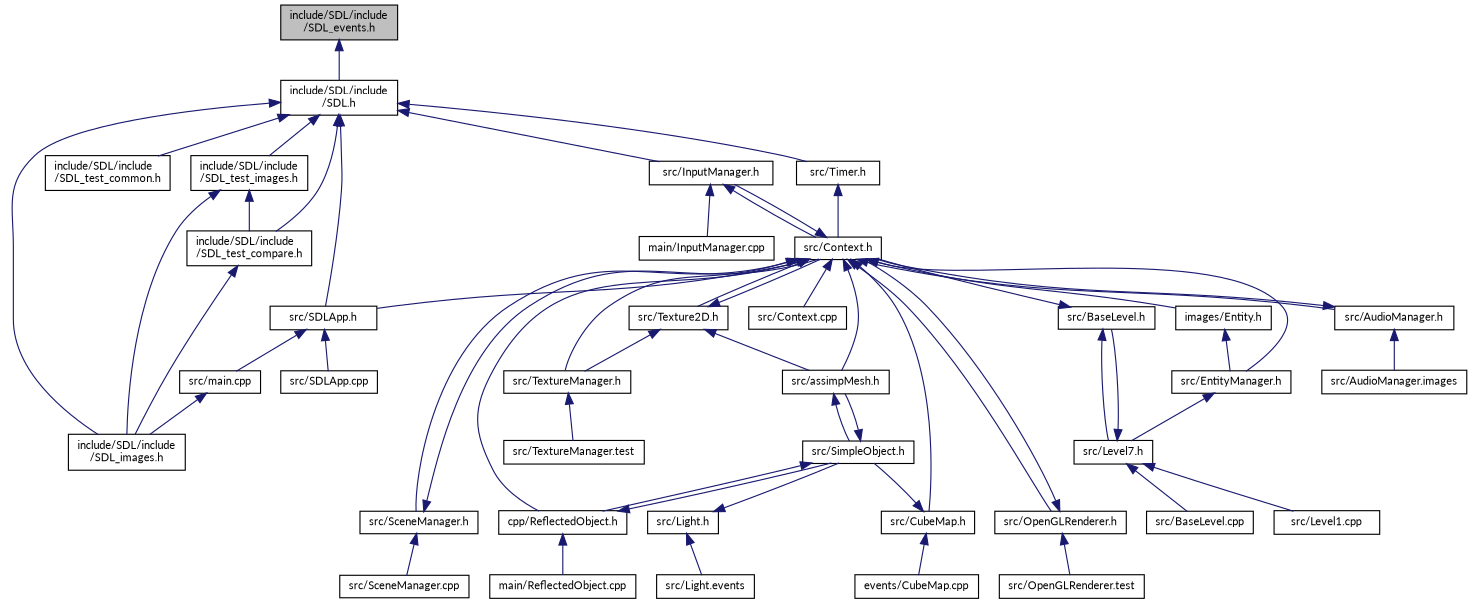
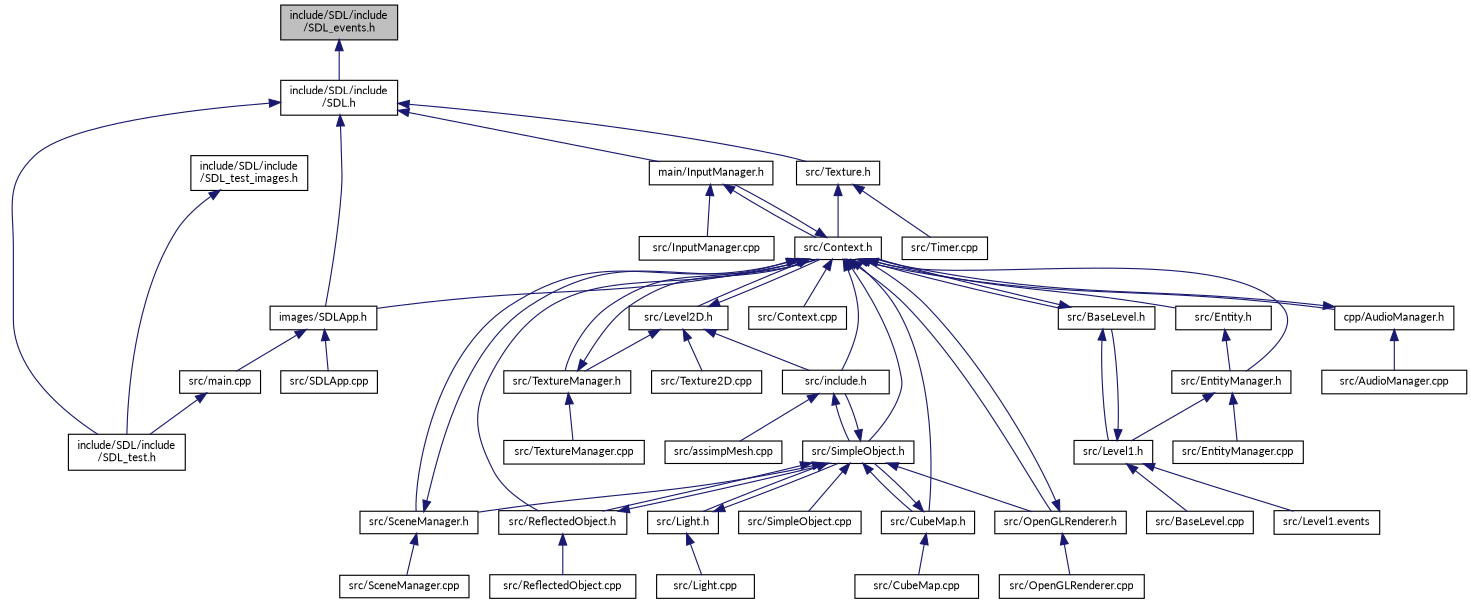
edge "include/SDL/include /SDL_test_images.h" -> "include/SDL/include /SDL.h": removed
node "include/SDL/include /SDL_test_common.h": removed
node "src/InputManager.h": label "src/InputManager.h" -> "main/InputManager.h"
node "src/Timer.h": label "src/Timer.h" -> "src/Texture.h"
node "include/SDL/include /SDL_test_compare.h": removed
node "main/InputManager.cpp": label "main/InputManager.cpp" -> "src/InputManager.cpp"
node "src/Timer.cpp": added
edge "src/BaseLevel.h" -> "src/Context.h": added
edge "src/Context.h" -> "src/TextureManager.h": added
node "src/SDLApp.h": label "src/SDLApp.h" -> "images/SDLApp.h"
node "src/Texture2D.h": label "src/Texture2D.h" -> "src/Level2D.h"
node "images/Entity.h": label "images/Entity.h" -> "src/Entity.h"
node "src/AudioManager.h": label "src/AudioManager.h" -> "cpp/AudioManager.h"
edge "src/SimpleObject.h" -> "src/Context.h": added
node "src/Texture2D.cpp": added
node "src/assimpMesh.h": label "src/assimpMesh.h" -> "src/include.h"
node "src/AudioManager.images": label "src/AudioManager.images" -> "src/AudioManager.cpp"
node "include/SDL/include /SDL_images.h": label "include/SDL/include /SDL_images.h" -> "include/SDL/include /SDL_test.h"
node "src/TextureManager.test": label "src/TextureManager.test" -> "src/TextureManager.cpp"
node "src/assimpMesh.cpp": added
node "src/Level7.h": label "src/Level7.h" -> "src/Level1.h"
node "src/EntityManager.cpp": added
edge "src/Light.h" -> "src/SimpleObject.h": added
edge "src/OpenGLRenderer.h" -> "src/SimpleObject.h": added
edge "src/SceneManager.h" -> "src/SimpleObject.h": added
edge "src/CubeMap.h" -> "src/SimpleObject.h": added
node "cpp/ReflectedObject.h": label "cpp/ReflectedObject.h" -> "src/ReflectedObject.h"
node "src/SimpleObject.cpp": added
node "src/Level1.cpp": label "src/Level1.cpp" -> "src/Level1.events"
node "main/ReflectedObject.cpp": label "main/ReflectedObject.cpp" -> "src/ReflectedObject.cpp"
node "src/Light.events": label "src/Light.events" -> "src/Light.cpp"
node "events/CubeMap.cpp": label "events/CubeMap.cpp" -> "src/CubeMap.cpp"
node "src/OpenGLRenderer.test": label "src/OpenGLRenderer.test" -> "src/OpenGLRenderer.cpp"
